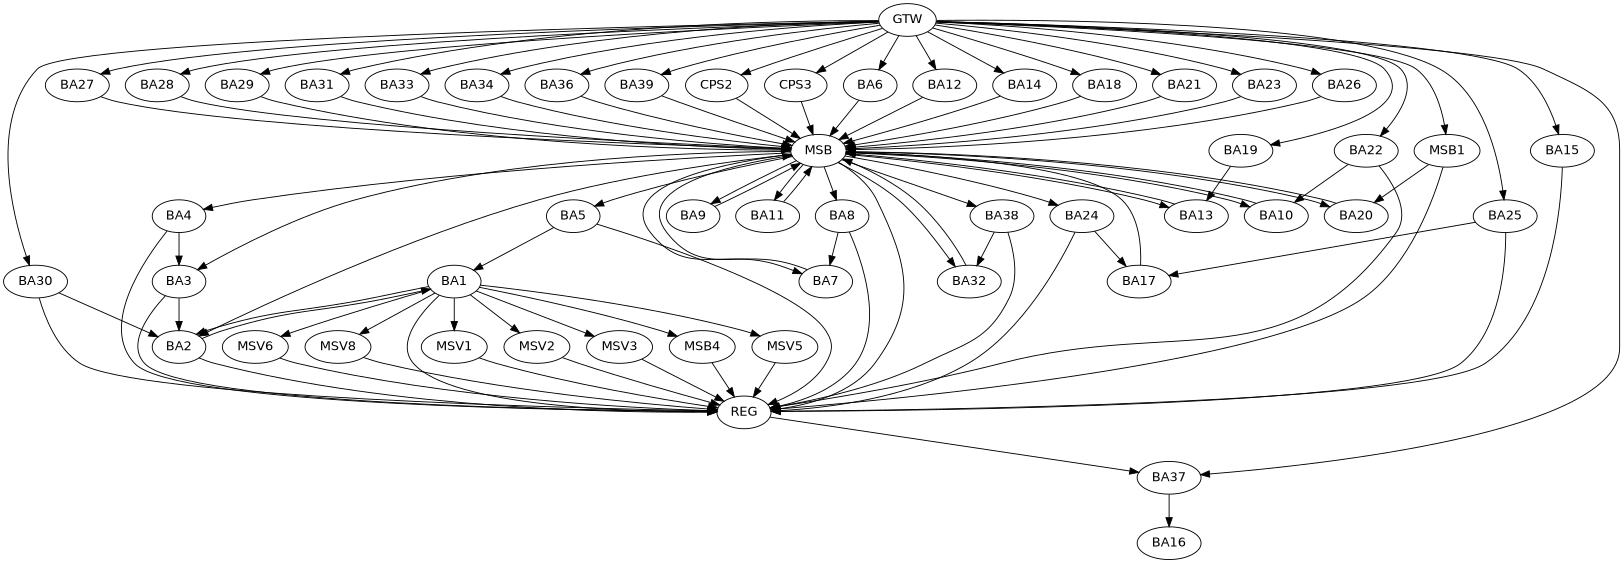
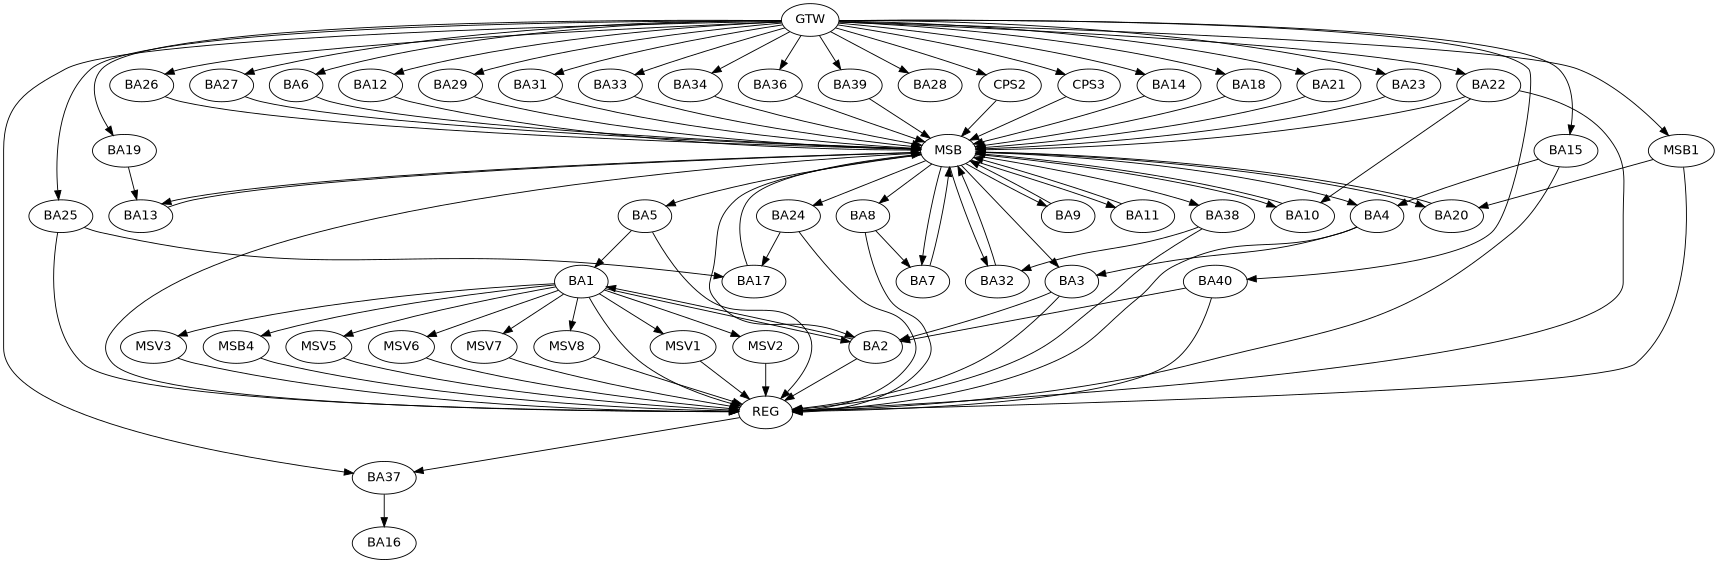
edge "BA28" -> "MSB": now "BA22" -> "MSB"
edge "BA15" -> "BA4": added
node "BA30": label "BA30" -> "BA40"
node "MSV7": added
